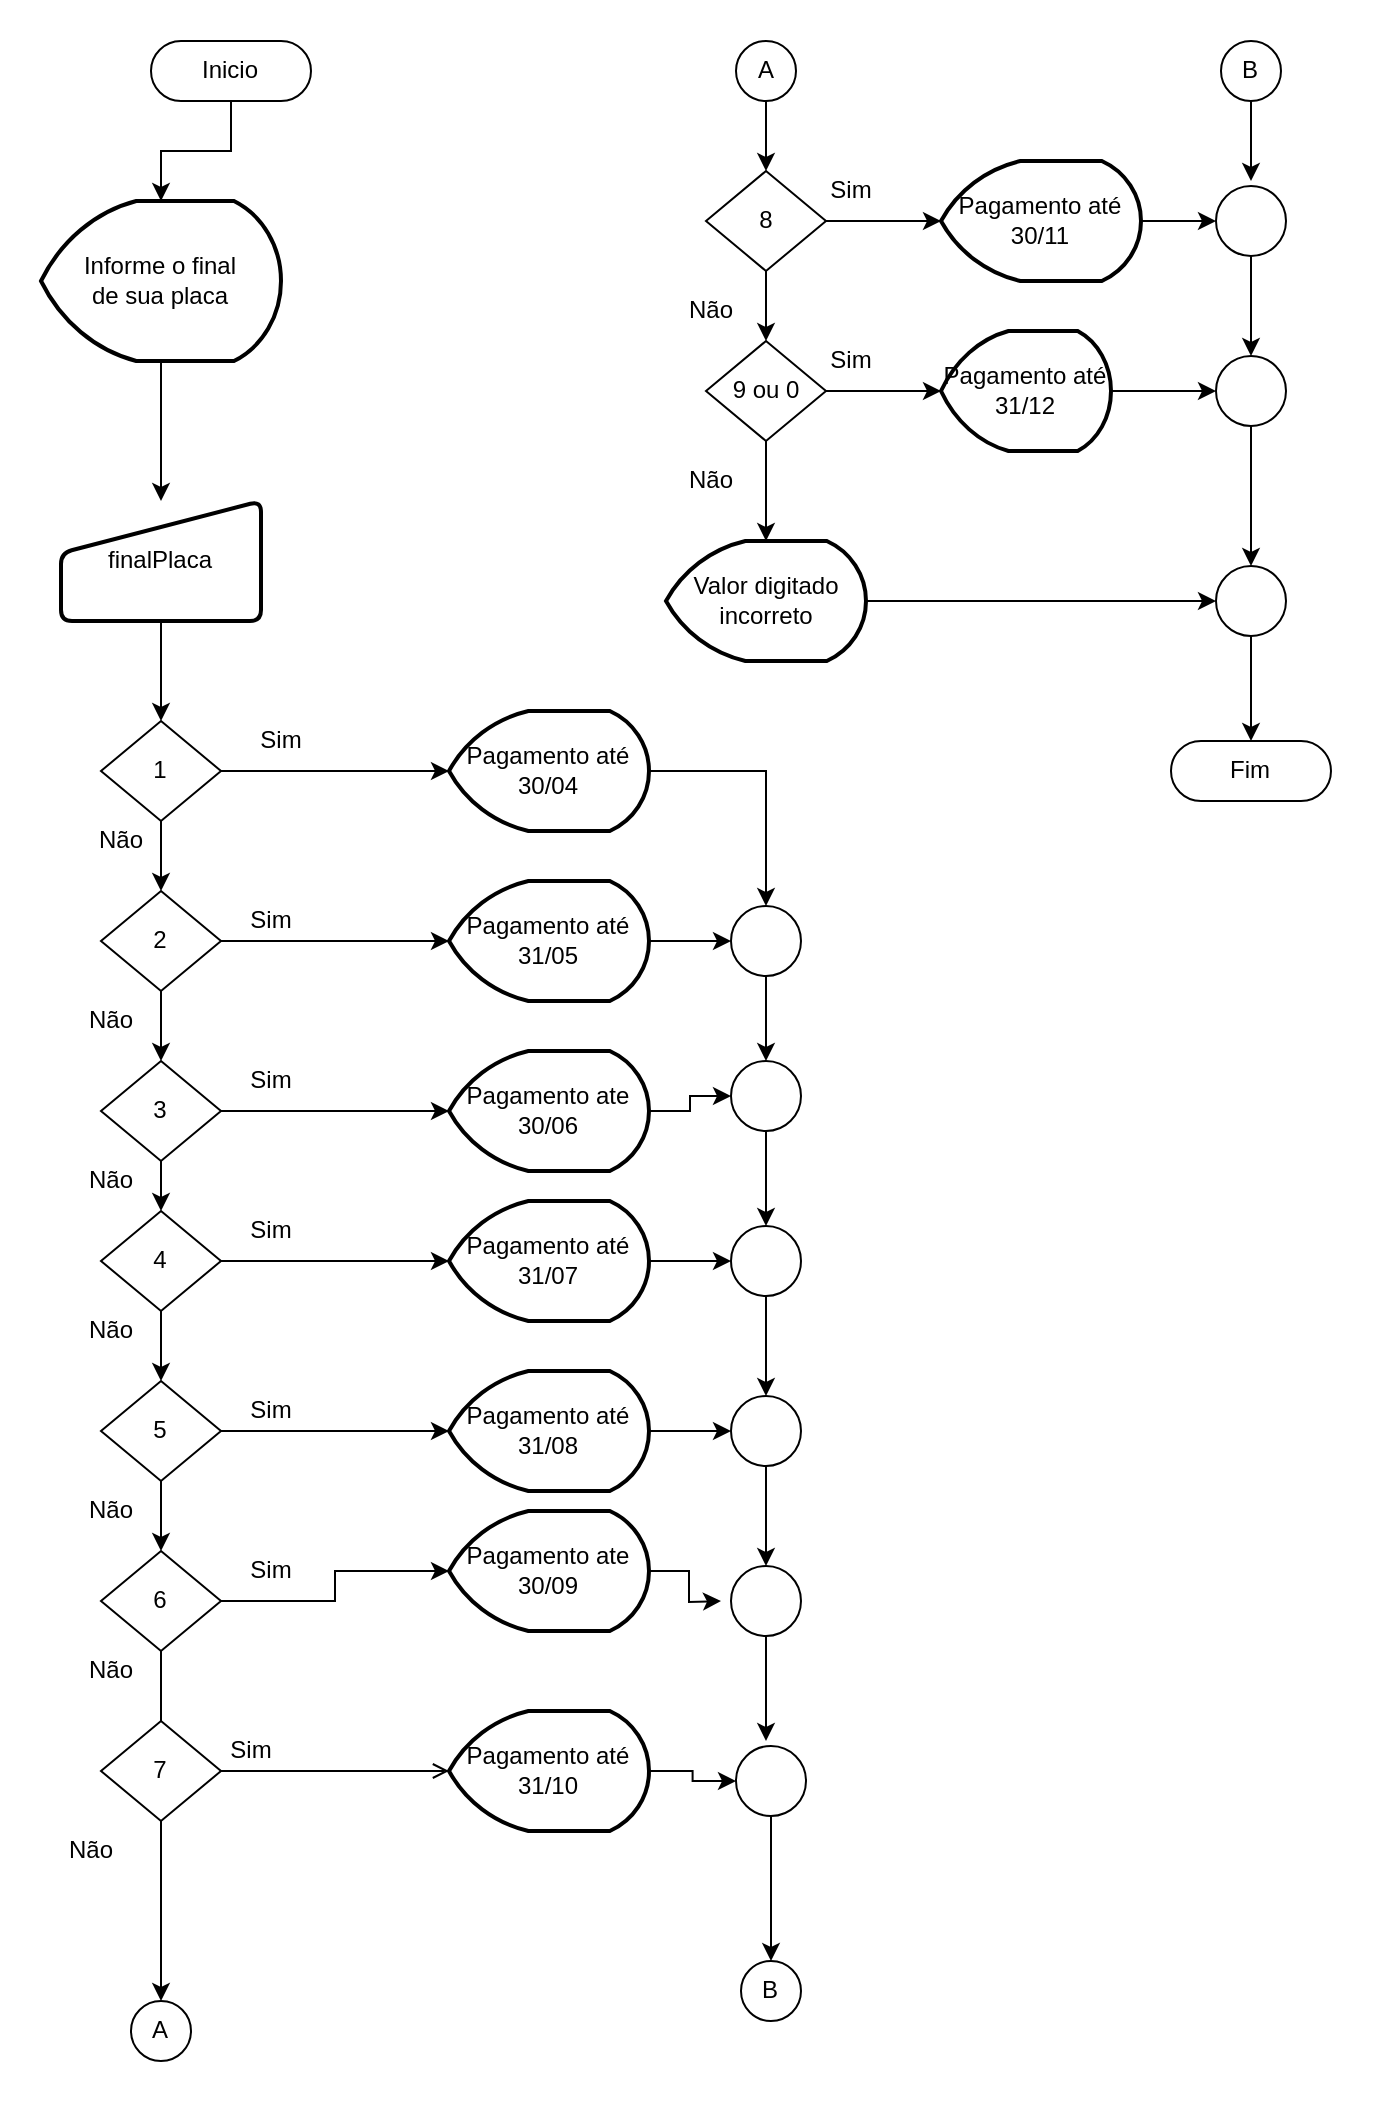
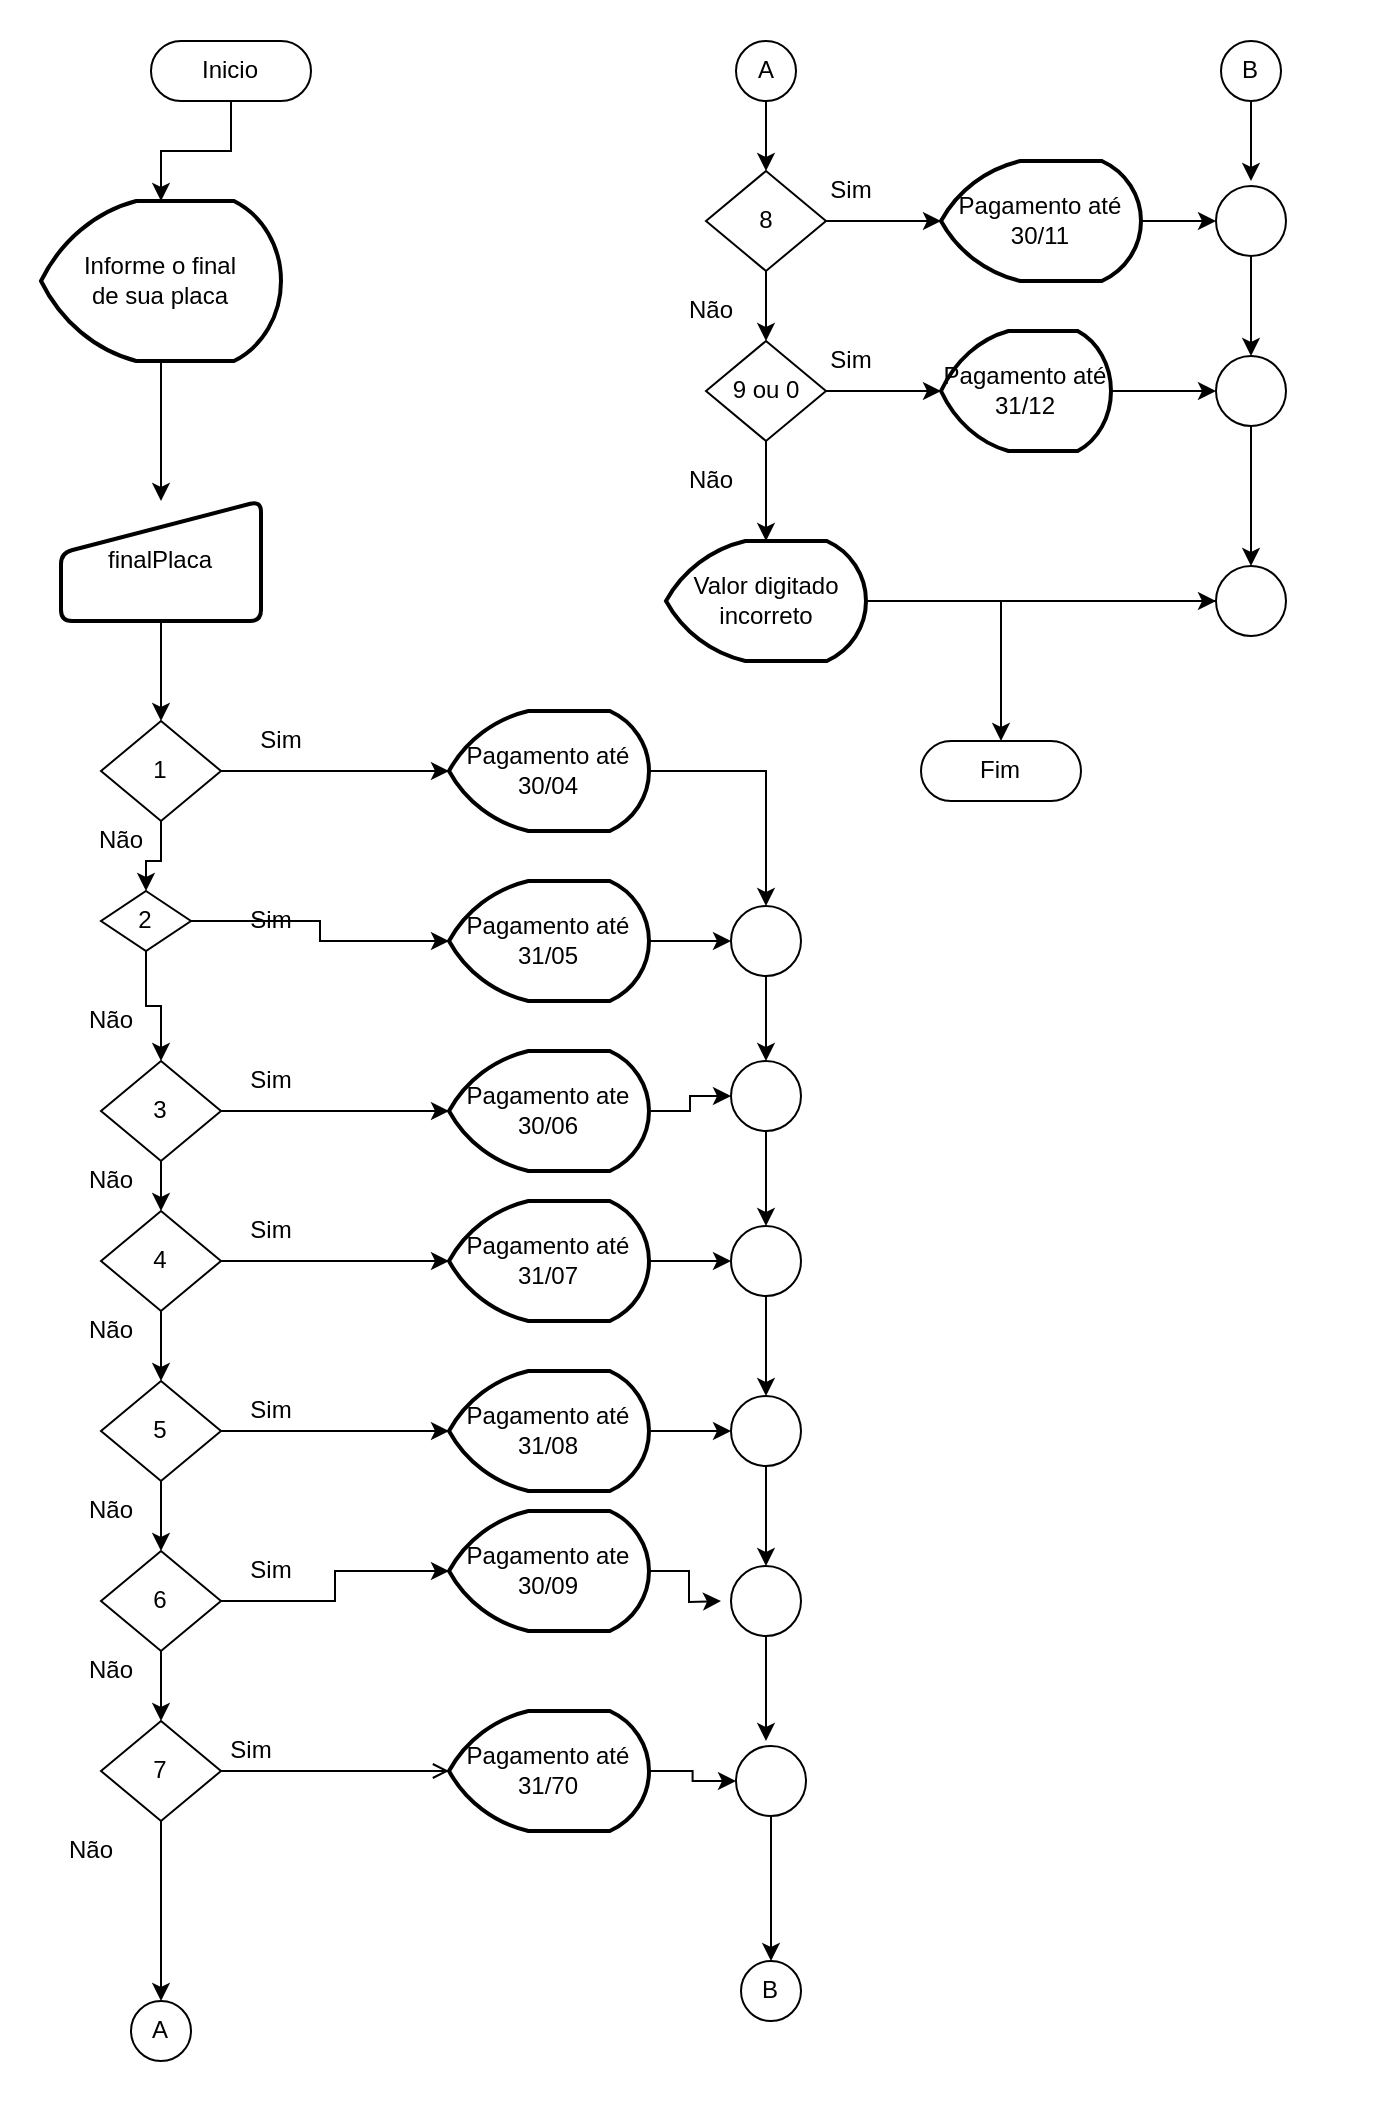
node "Fim": moved (1251, 771) -> (1001, 771)
node "2": size 120x100 -> 90x60
edge "6" -- "7": arrowhead none -> classic
node "Pagamento até 31/10": label "Pagamento até 31/10" -> "Pagamento até 31/70"
